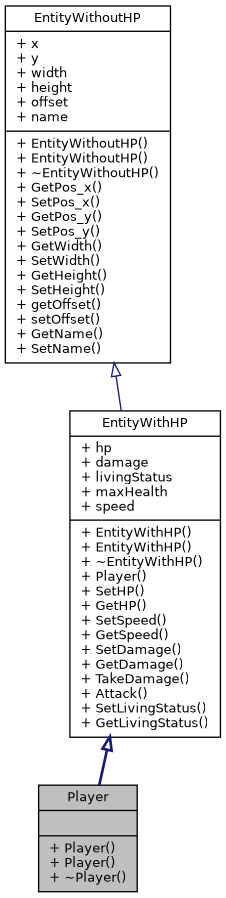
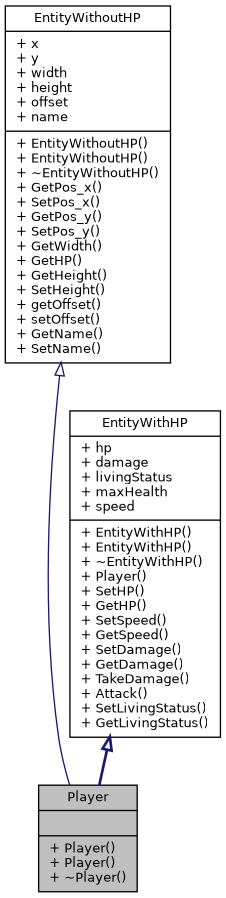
node "EntityWithoutHP": text "+ SetWidth()" -> "+ GetHP()"
edge "EntityWithHP" -> "EntityWithoutHP": now "Player" -> "EntityWithoutHP"
